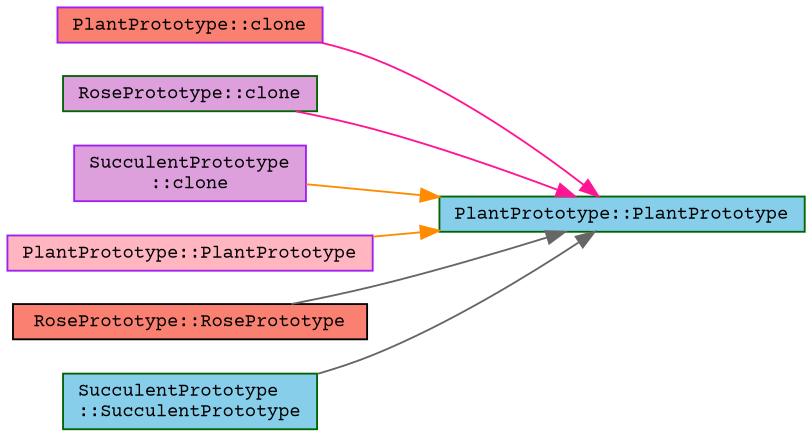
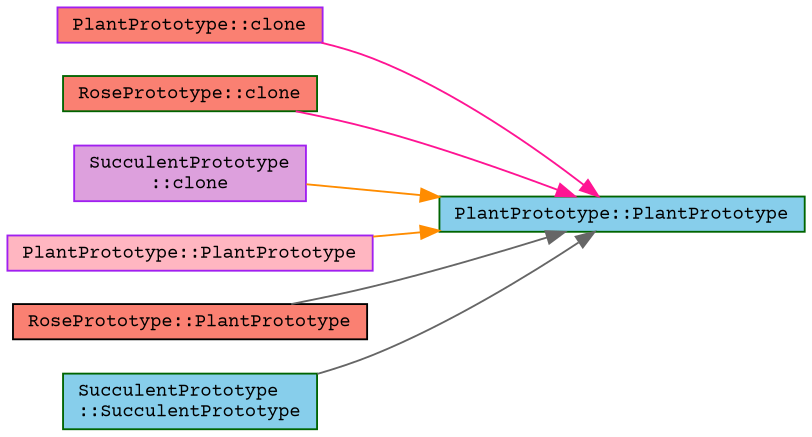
node "RosePrototype::clone": fillcolor plum -> salmon
node "RosePrototype::RosePrototype": label "RosePrototype::RosePrototype" -> "RosePrototype::PlantPrototype"
